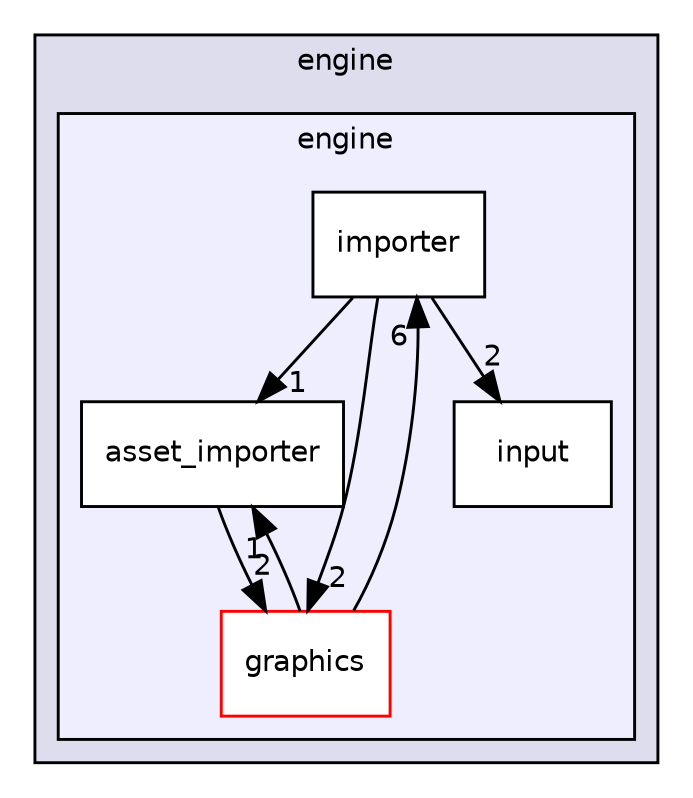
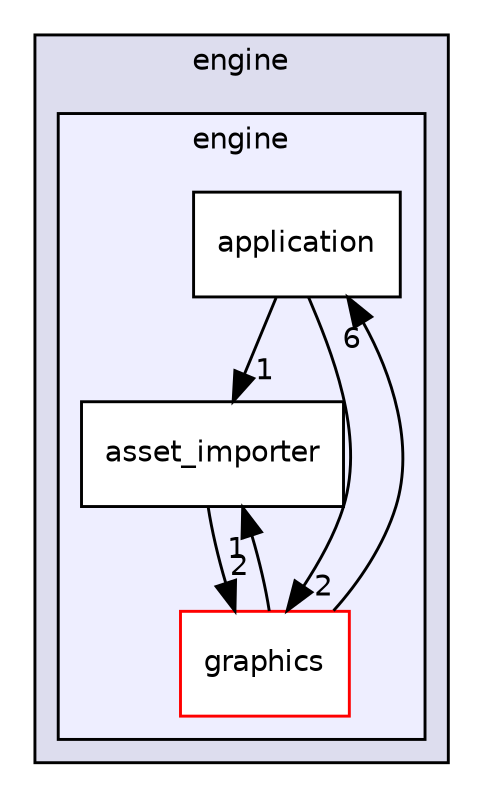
node "importer": label "importer" -> "application"
node "input": removed
